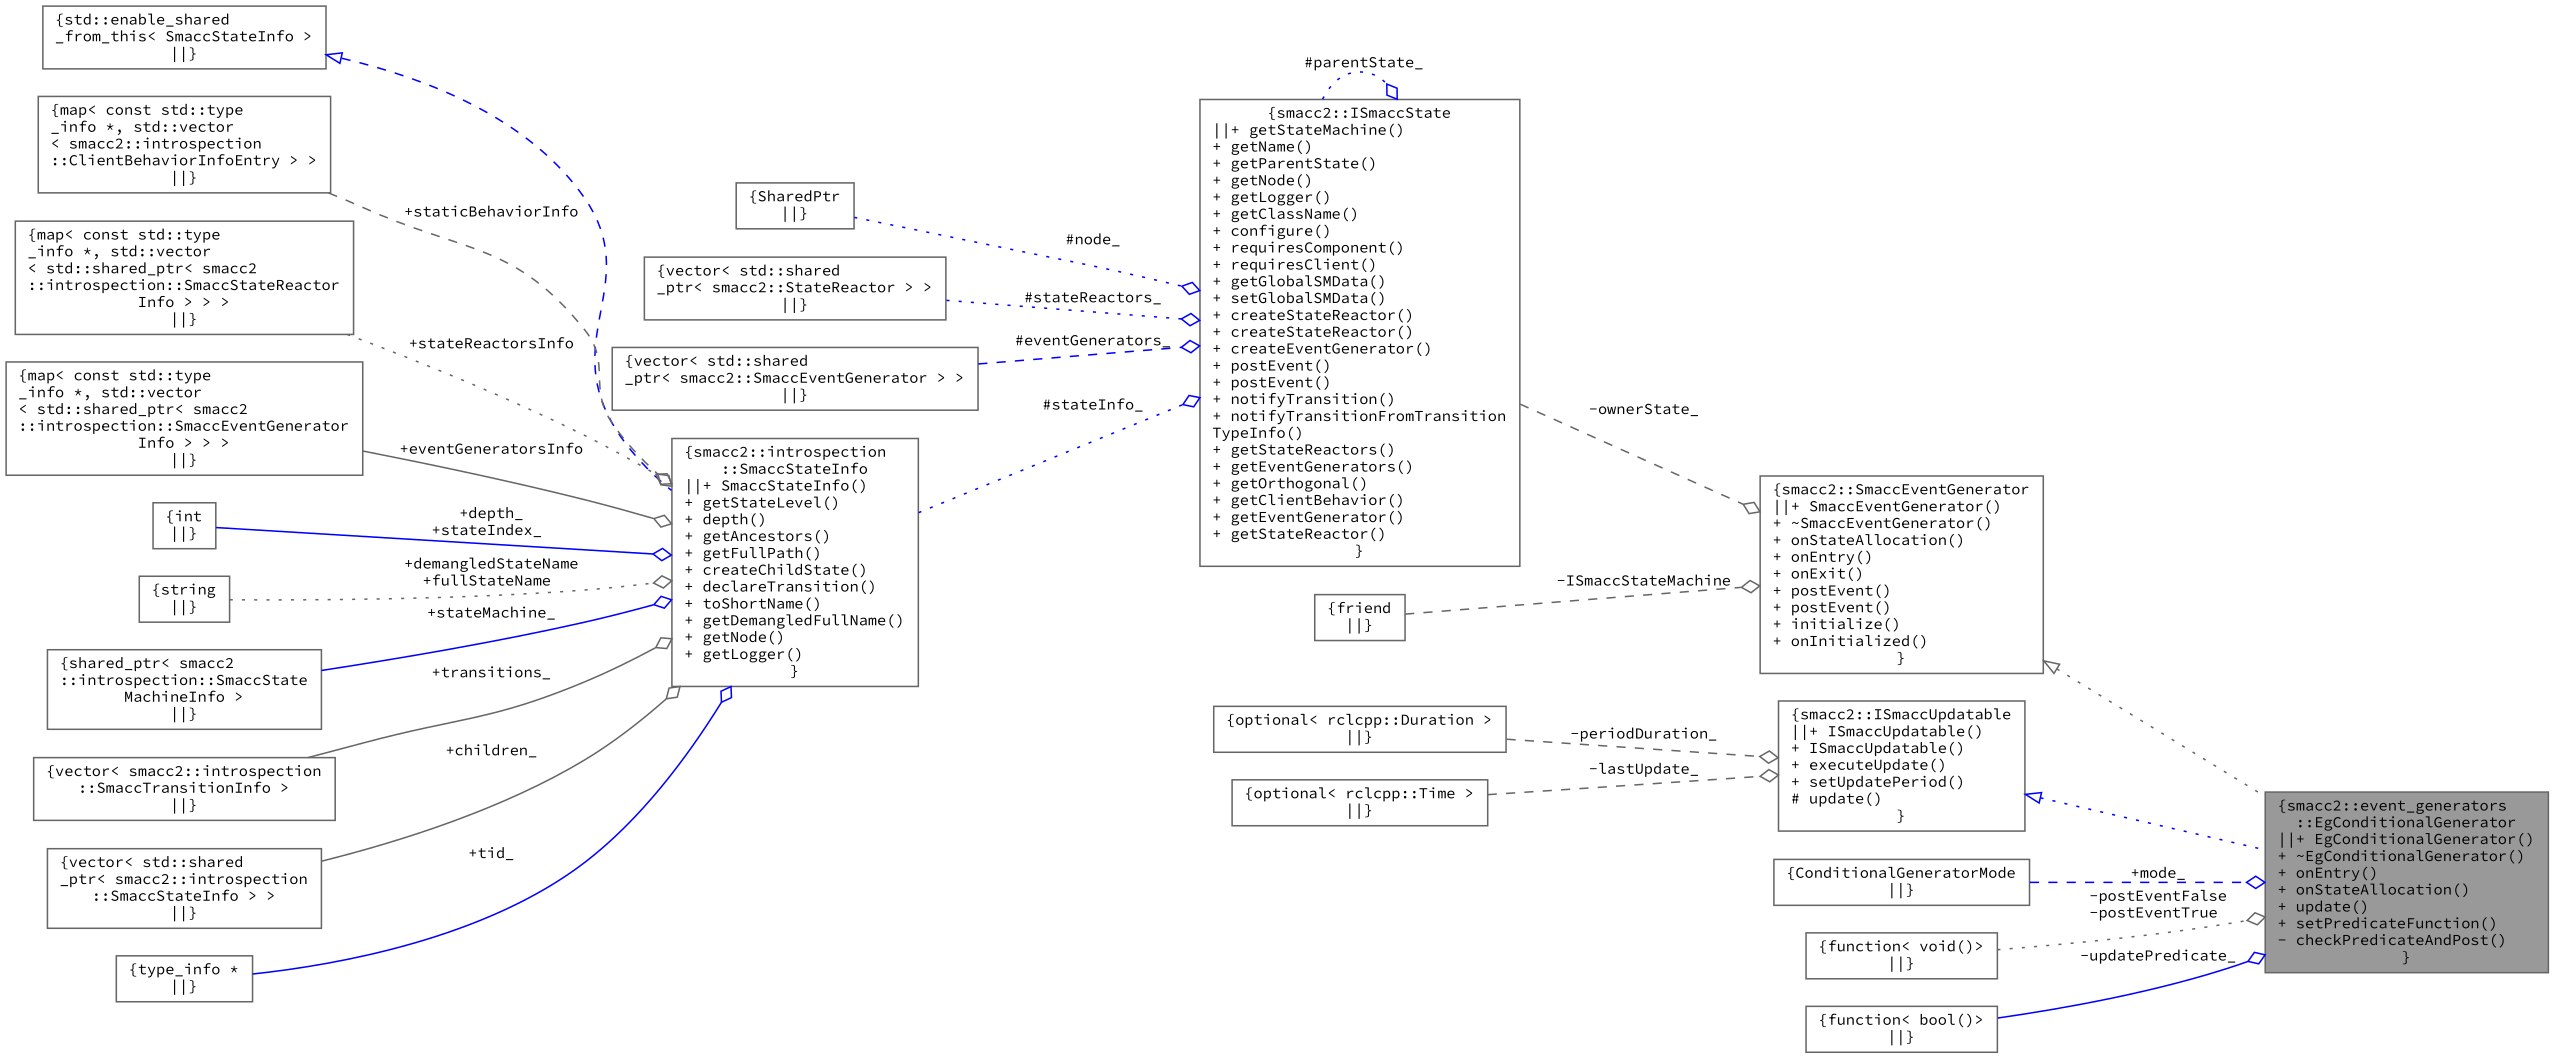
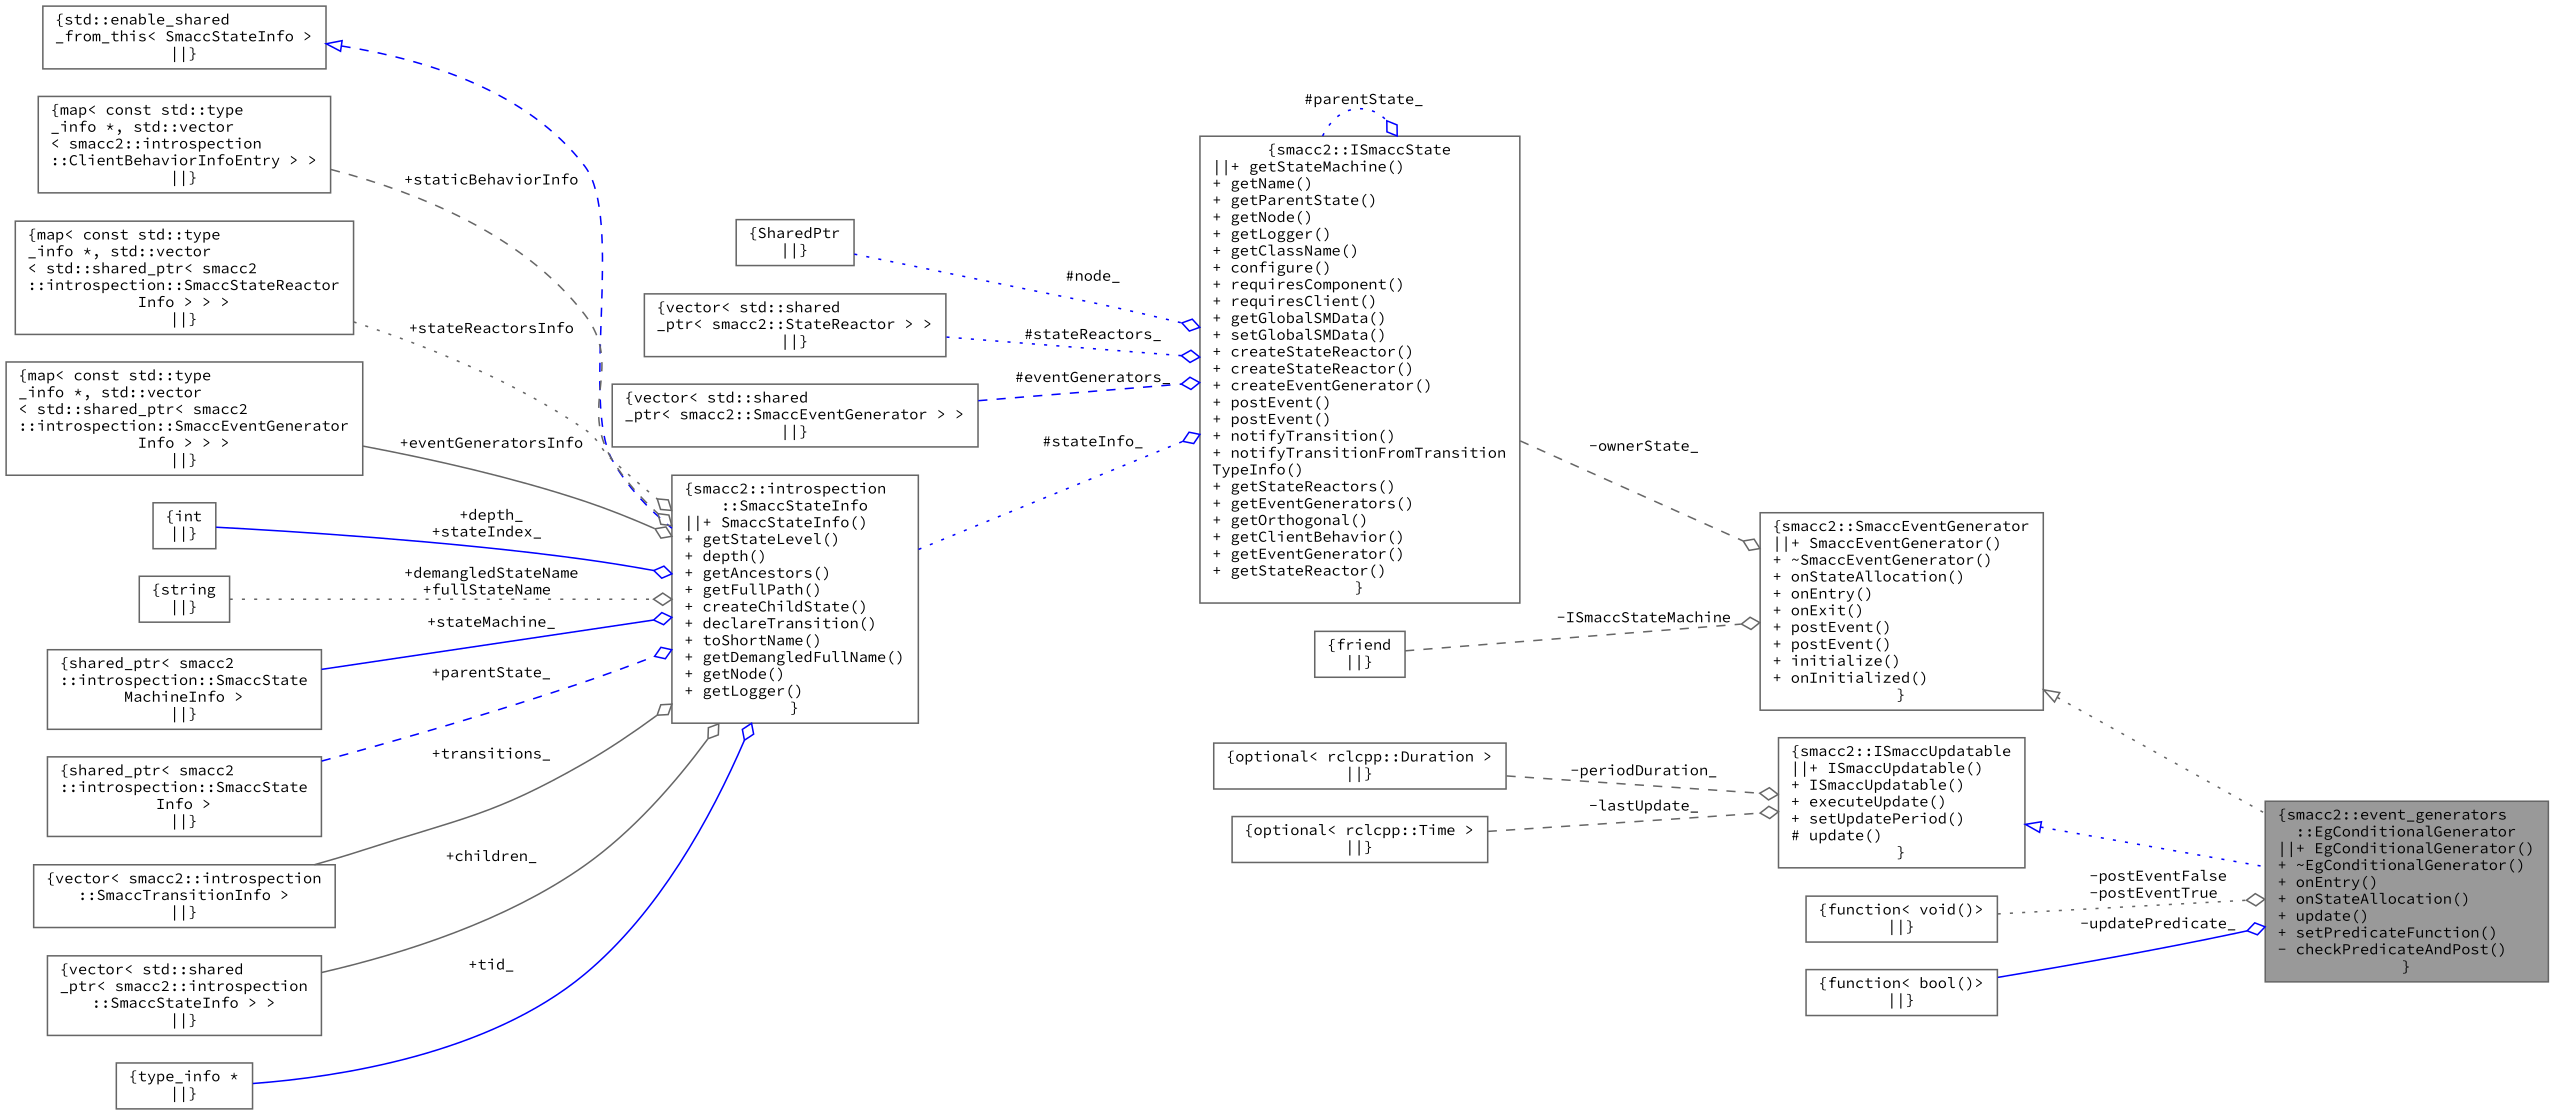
node "{shared_ptr< smacc2 ::introspection::SmaccState Info > ||}": added
node "{ConditionalGeneratorMode ||}": removed
